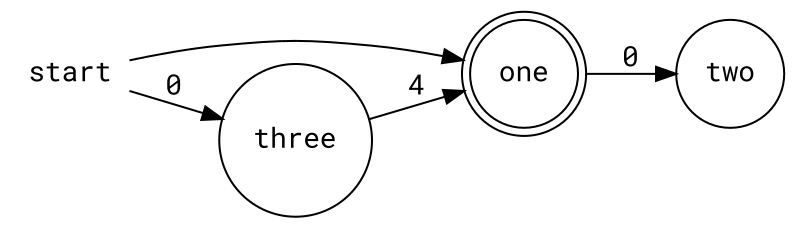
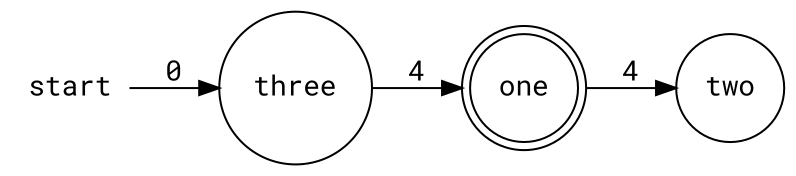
edge "start" -> "one": removed
edge "one" -> "two": label "0" -> "4"
